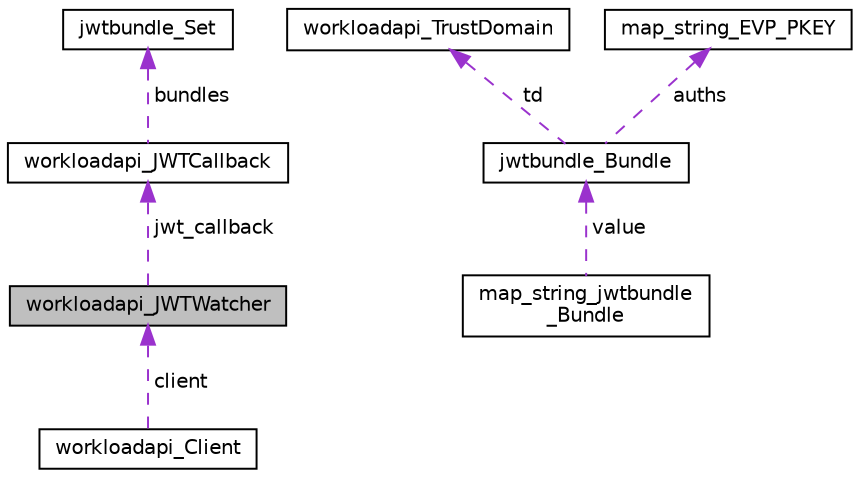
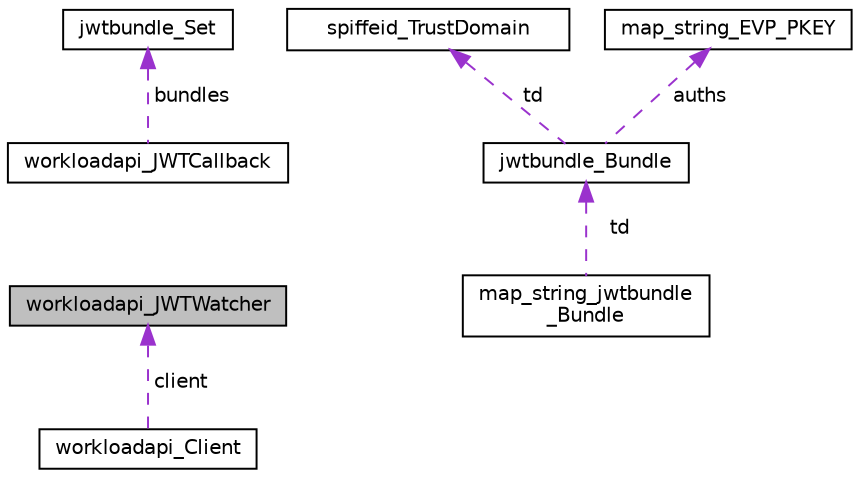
node "workloadapi_TrustDomain": label "workloadapi_TrustDomain" -> "spiffeid_TrustDomain"
edge "map_string_jwtbundle _Bundle" -> "jwtbundle_Bundle": label " value" -> " td"
edge "workloadapi_JWTWatcher" -> "workloadapi_JWTCallback": removed, label "jwt_callback"
